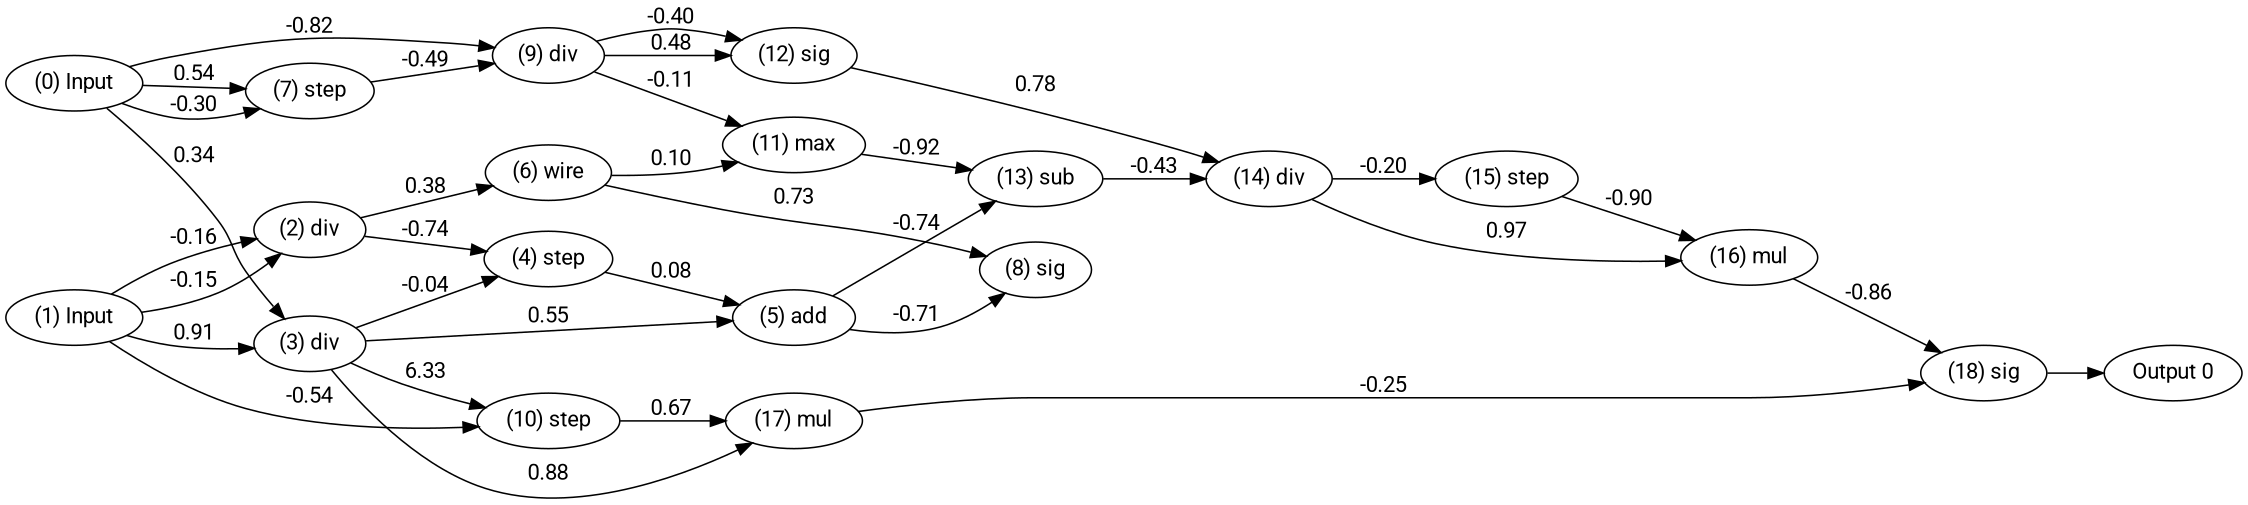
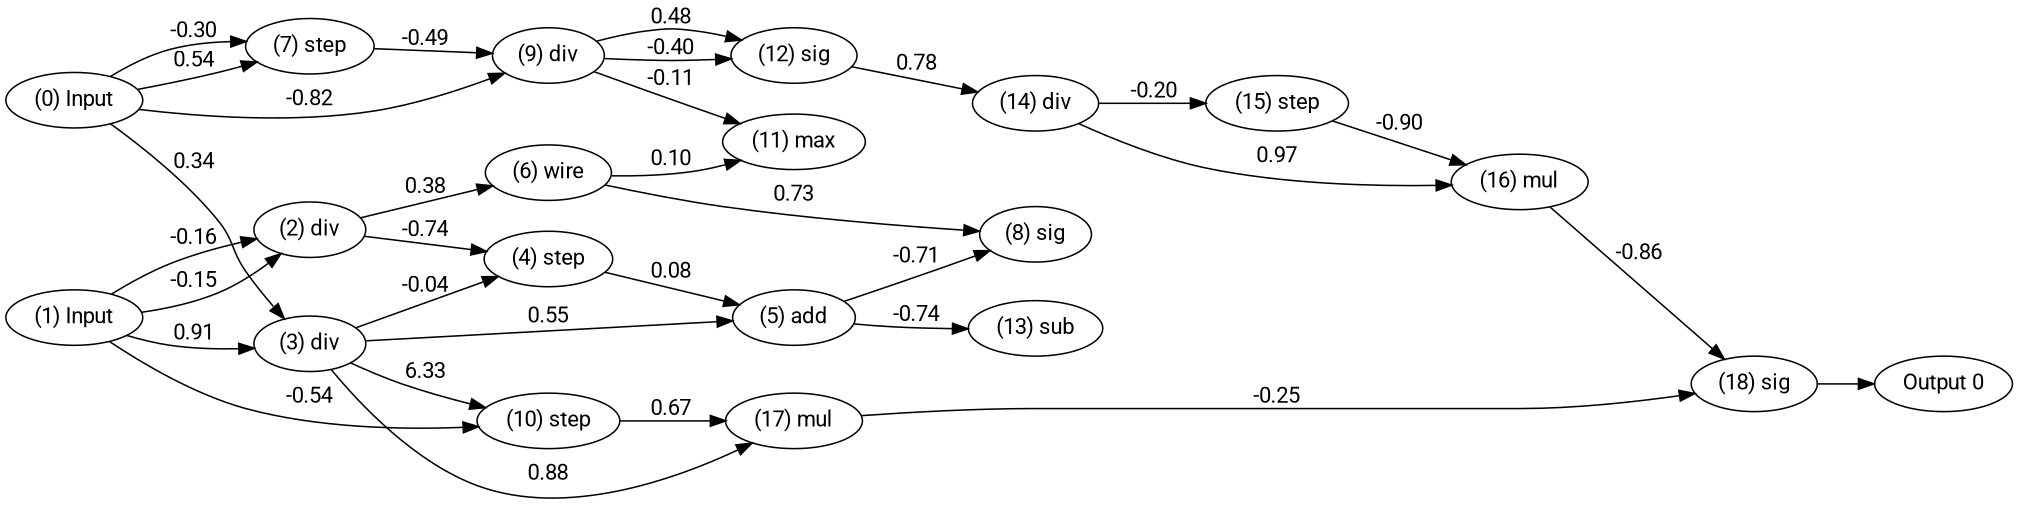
edge "(11) max" -> "(13) sub": removed, label "-0.92"
edge "(13) sub" -> "(14) div": removed, label "-0.43"
